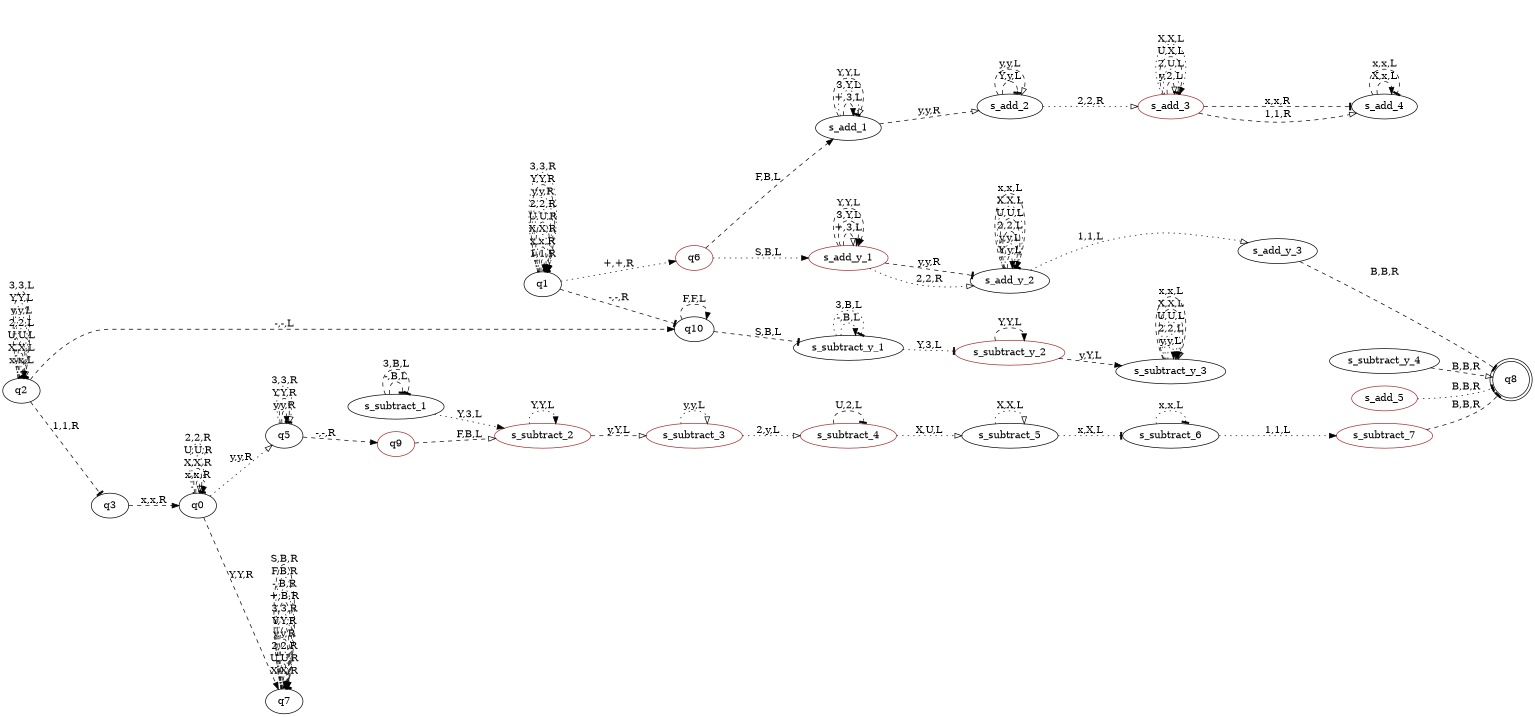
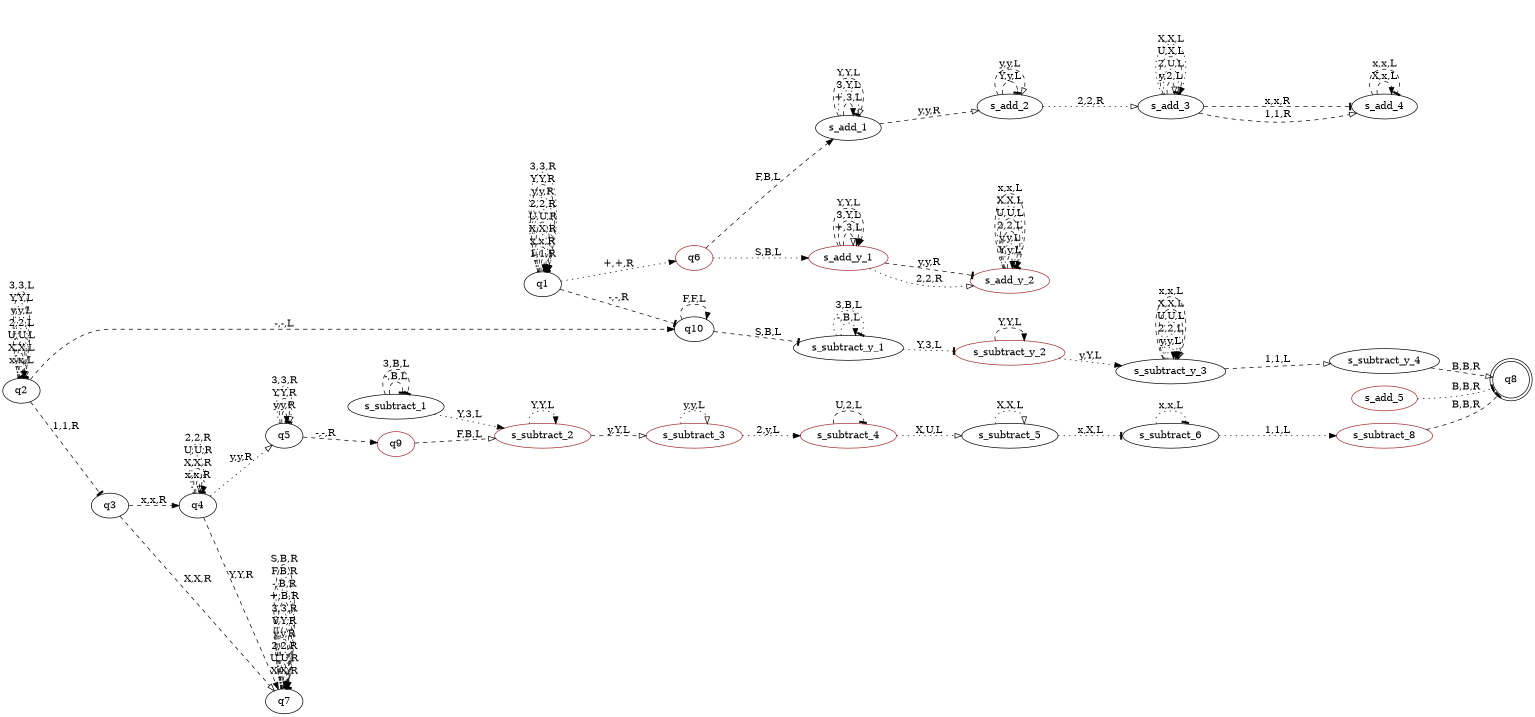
node "s_add_3": color brown -> black
node "s_add_y_3": removed
node "s_add_y_2": color black -> brown
edge "s_subtract_y_2" -> "s_subtract_y_3": style dashed -> dotted
edge "s_subtract_y_3" -> "s_subtract_y_4": added, label "1,1,L"
edge "s_subtract_3" -> "s_subtract_4": arrowhead onormal -> normal
node "s_subtract_7": label "s_subtract_7" -> "s_subtract_8"
node "q0": label "q0" -> "q4"
edge "q3" -> "q7": added, label "X,X,R"
